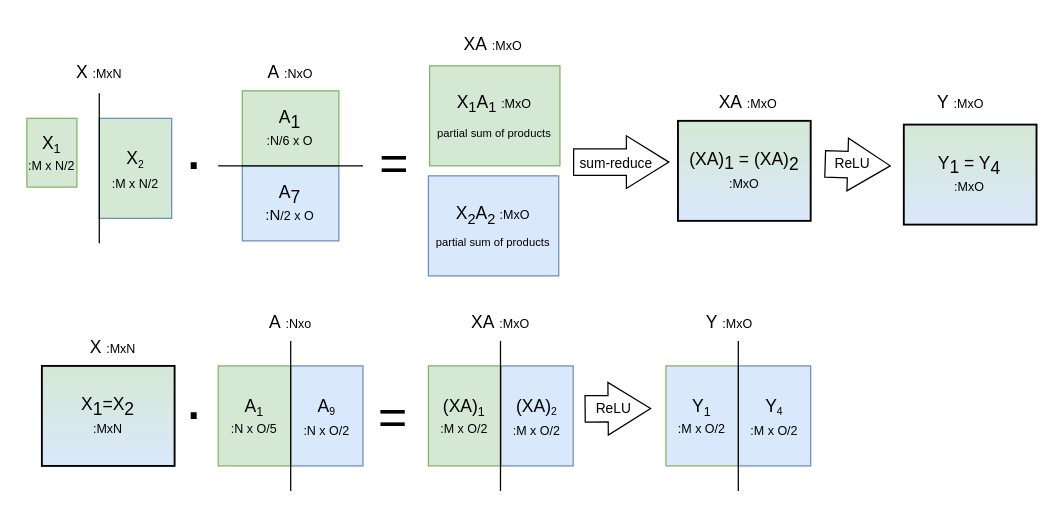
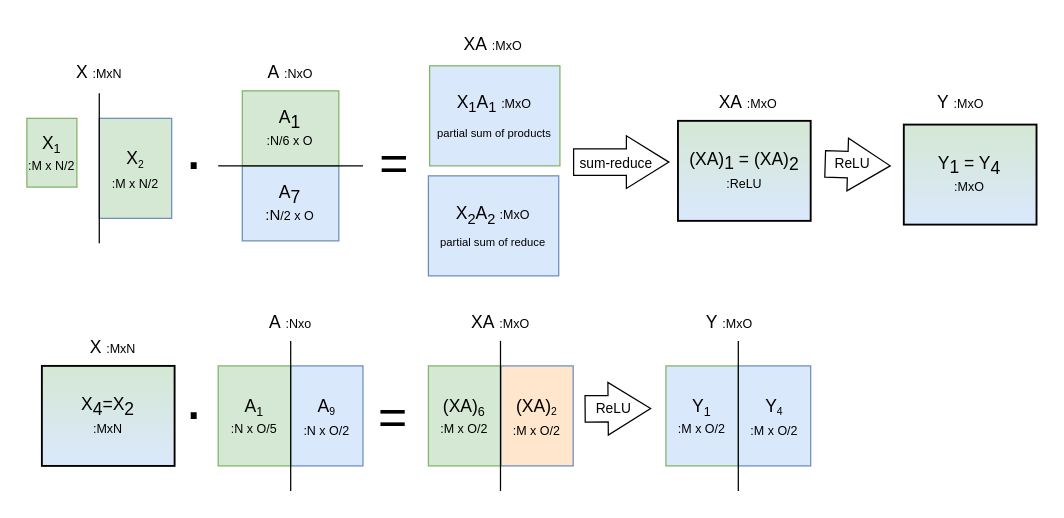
node "X1A1 :MxOpartial sum of products": fillcolor #d5e8d4 -> #dae8fc
node "(XA)1 = (XA)2 :MxO": label "(XA)1 = (XA)2 :MxO" -> "(XA)1 = (XA)2 :ReLU"
node "X2A2 :MxOpartial sum of products": label "X2A2 :MxOpartial sum of products" -> "X2A2 :MxOpartial sum of reduce"
node "X1=X2 :MxN": label "X1=X2 :MxN" -> "X4=X2 :MxN"
node "(XA)1:M x O/2": label "(XA)1:M x O/2" -> "(XA)6:M x O/2"
node "(XA)2:M x O/2": fillcolor #dae8fc -> #ffe6cc
